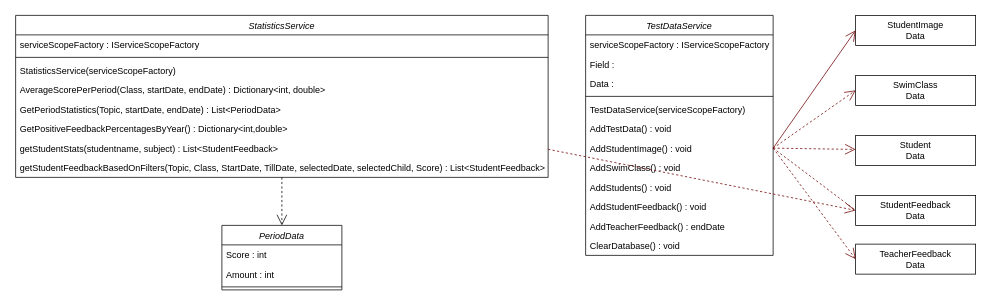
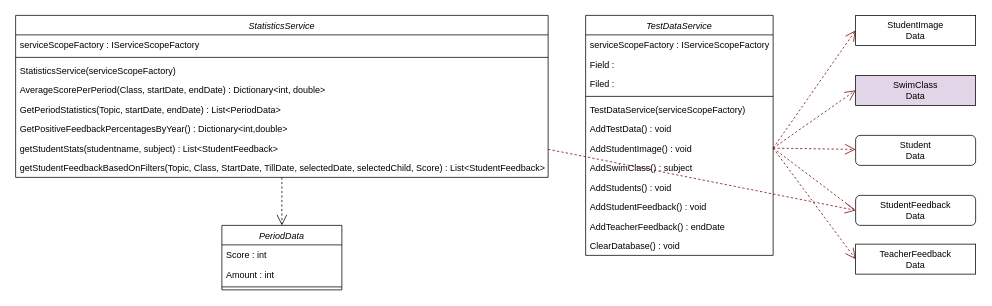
node "Data :": label "Data :" -> "Filed :"
edge "AddStudentImage() : void" -> "StudentImage Data": style solid -> dashed
node "SwimClass Data": fillcolor #ffffff -> #e1d5e7
node "Student Data": shape rectangle -> rounded rectangle
node "AddSwimClass() : void": label "AddSwimClass() : void" -> "AddSwimClass() : subject"
node "StudentFeedback Data": shape rectangle -> rounded rectangle
